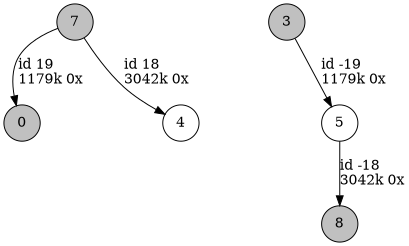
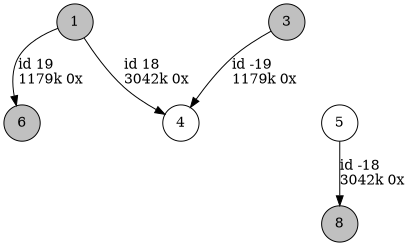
node "7": label "7" -> "1"
edge "3" -> "5": now "3" -> "4"
node "0": label "0" -> "6"
